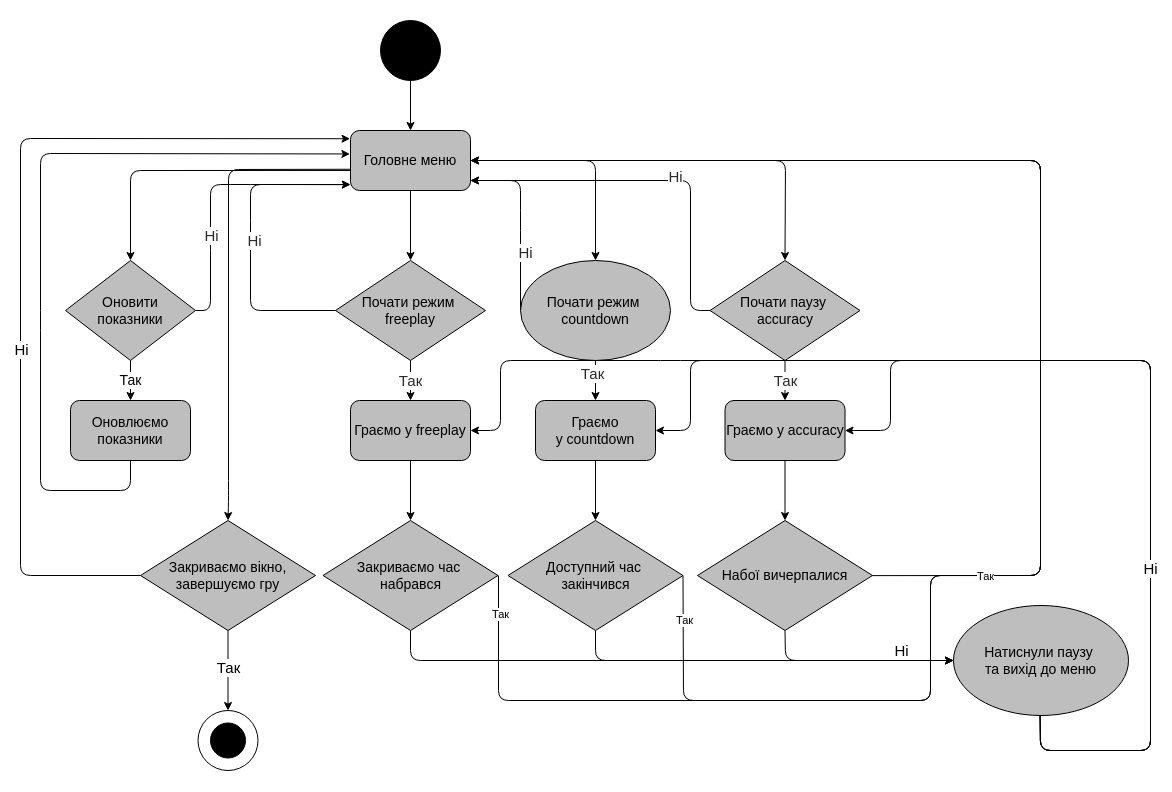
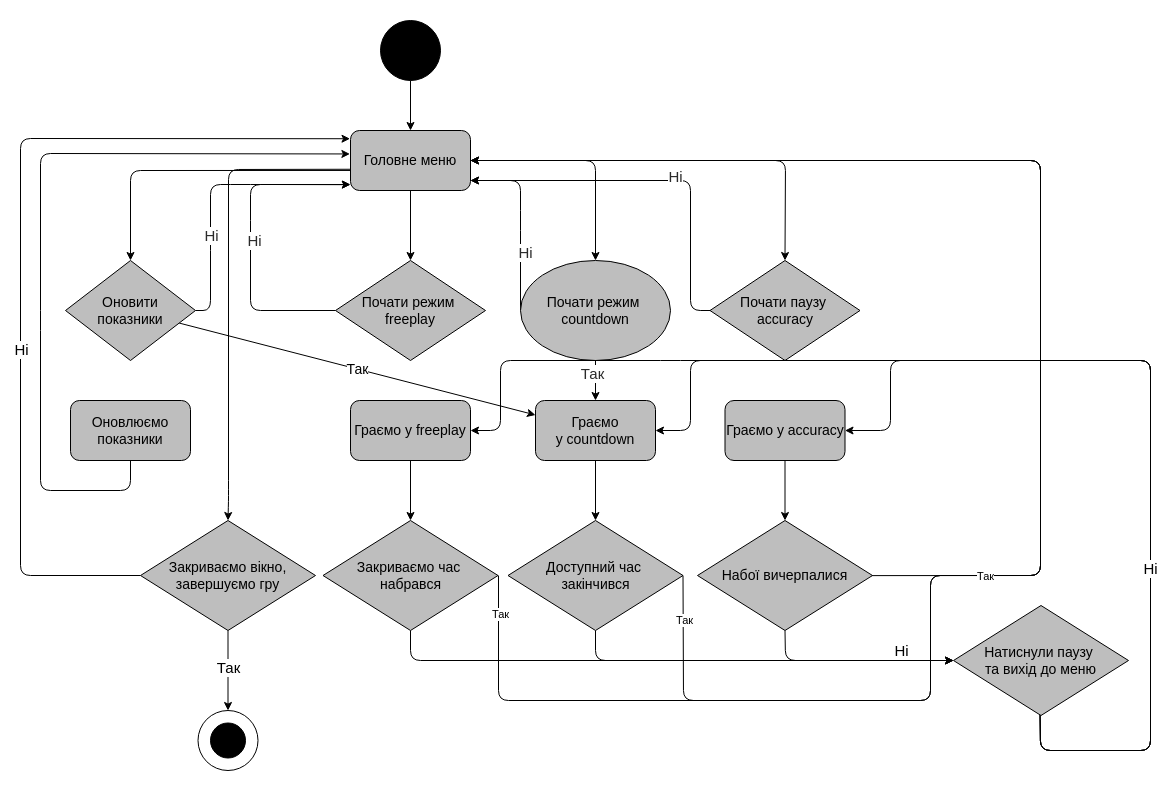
edge "Оновити показники" -> "Оновлюємо показники": now "Оновити показники" -> "Граємо у countdown"
edge "Почати режим freeplay" -> "Граємо у freeplay": removed, label "Так"
edge "Почати паузу accuracy" -> "Граємо у accuracy": removed, label "Так"
node "Натиснули паузу та вихід до меню": shape ellipse -> diamond
